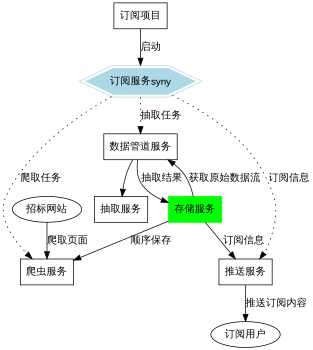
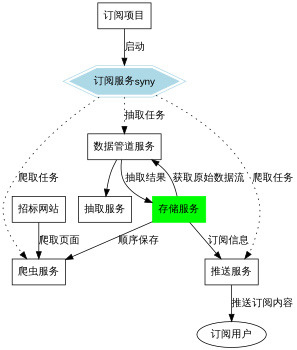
edge "订阅服务syny" -> "推送服务": label "订阅信息" -> "爬取任务"
node "招标网站": shape ellipse -> box
